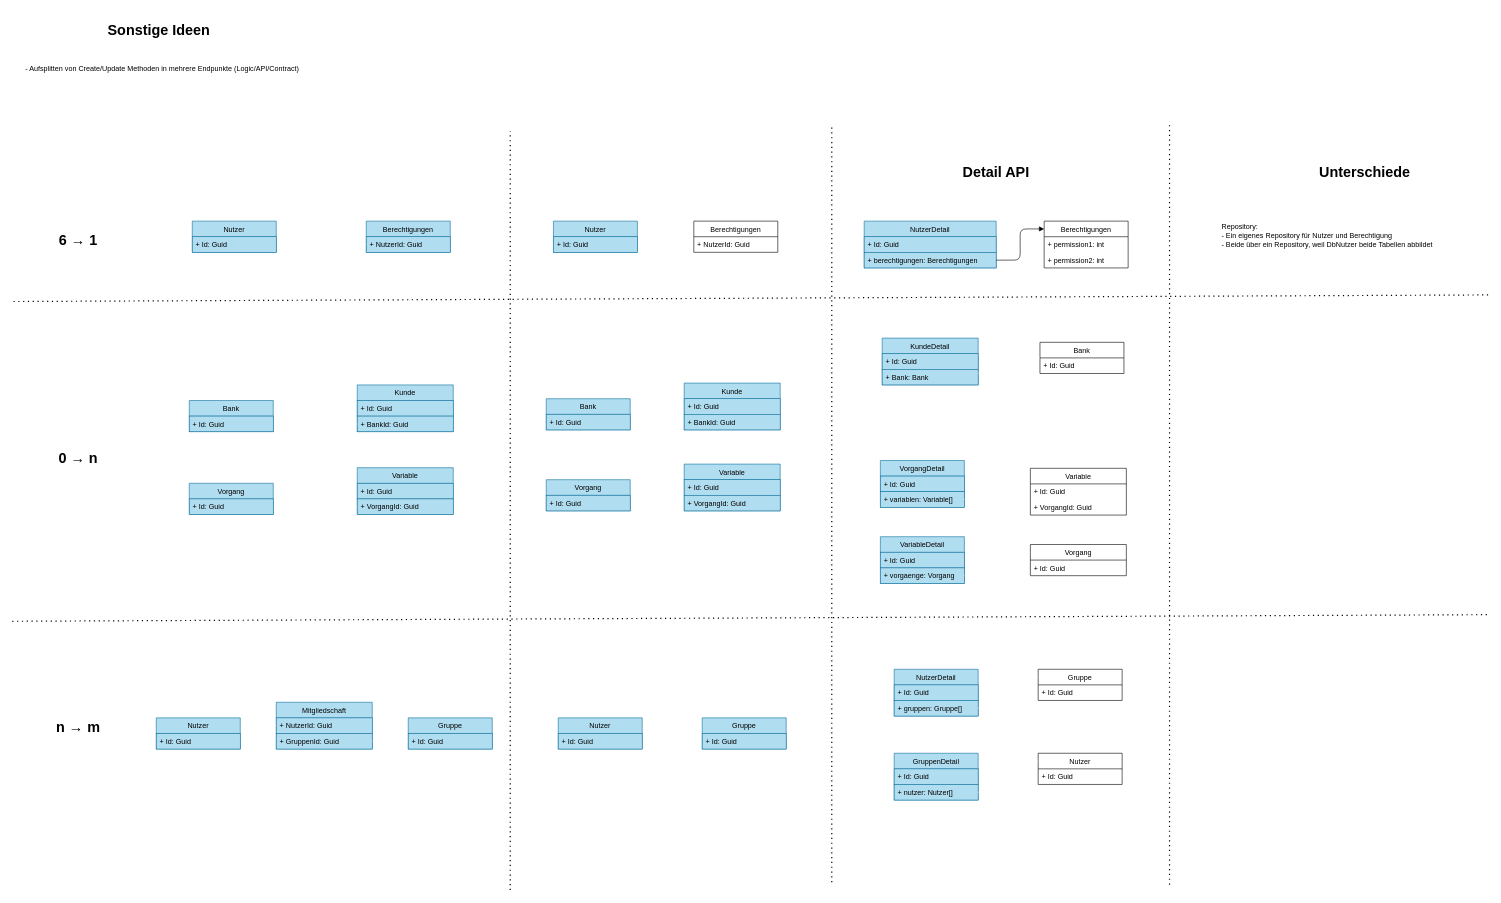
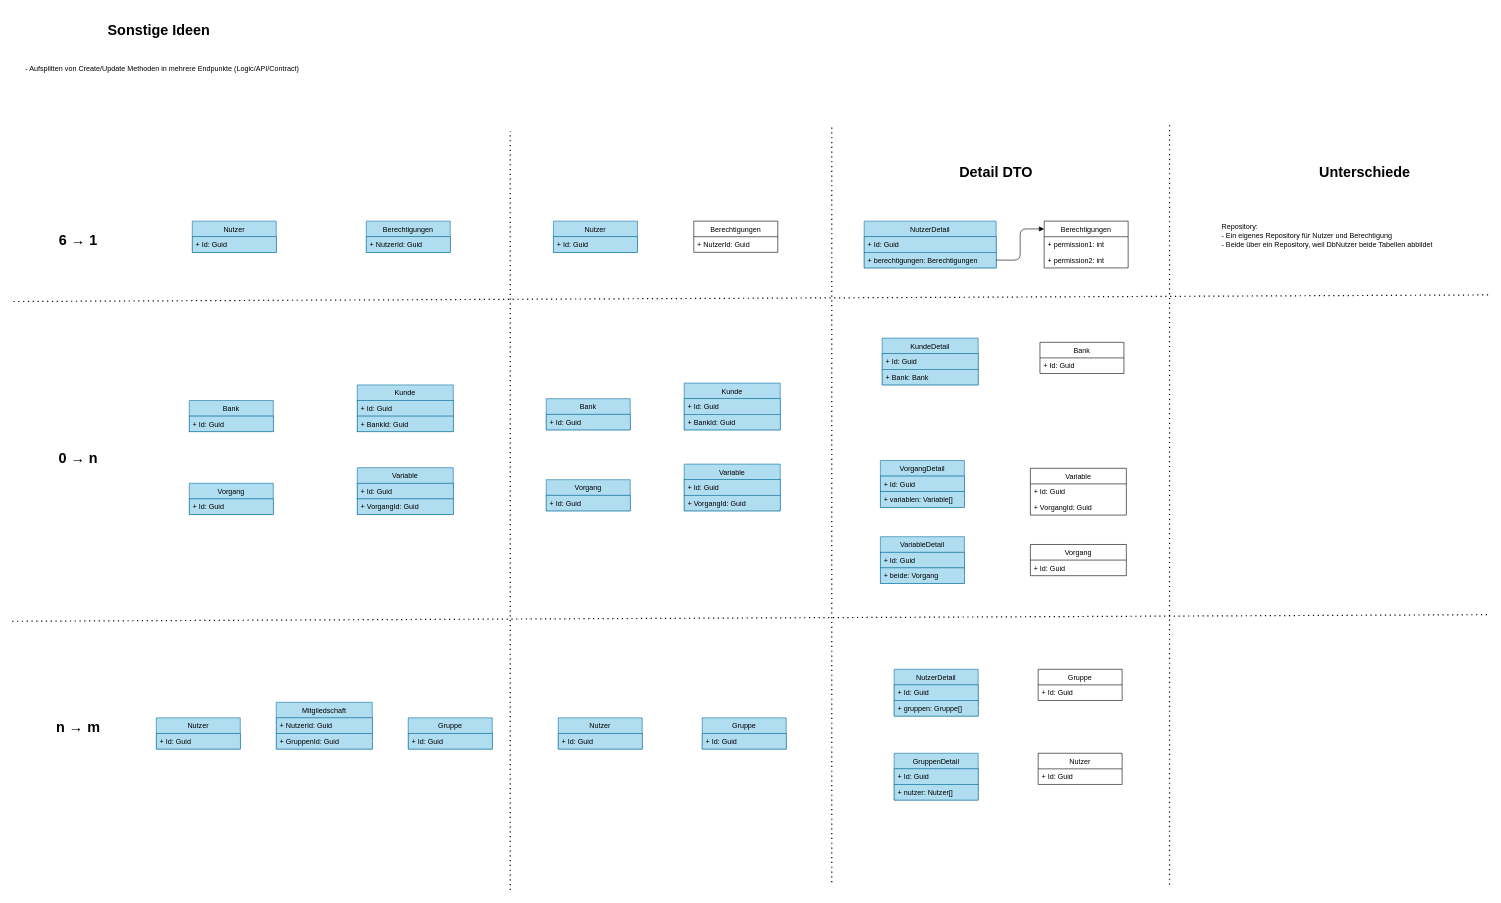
node "Detail API": label "Detail API" -> "Detail DTO"
node "+ vorgaenge: Vorgang": label "+ vorgaenge: Vorgang" -> "+ beide: Vorgang"
